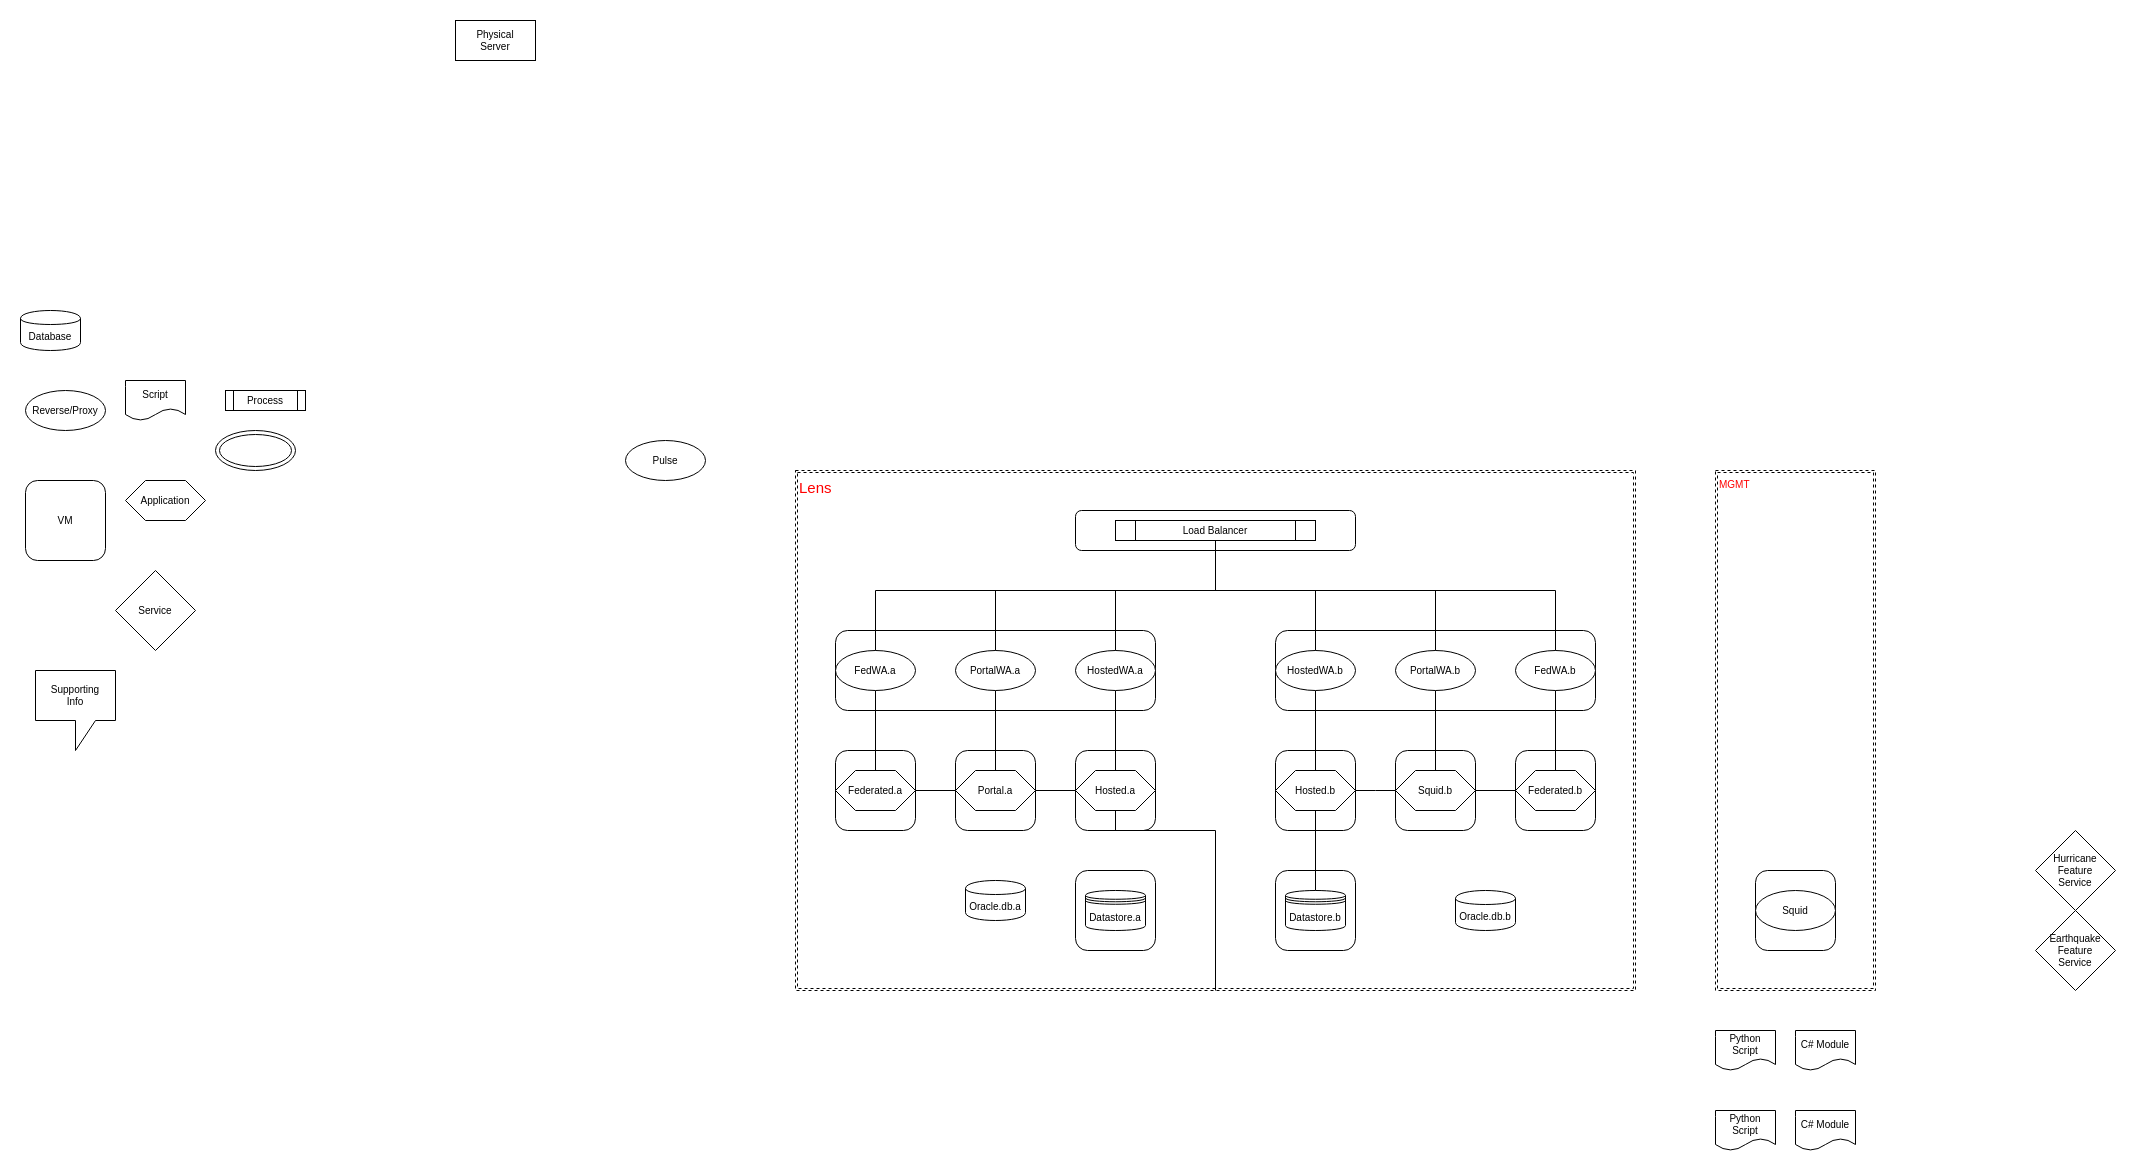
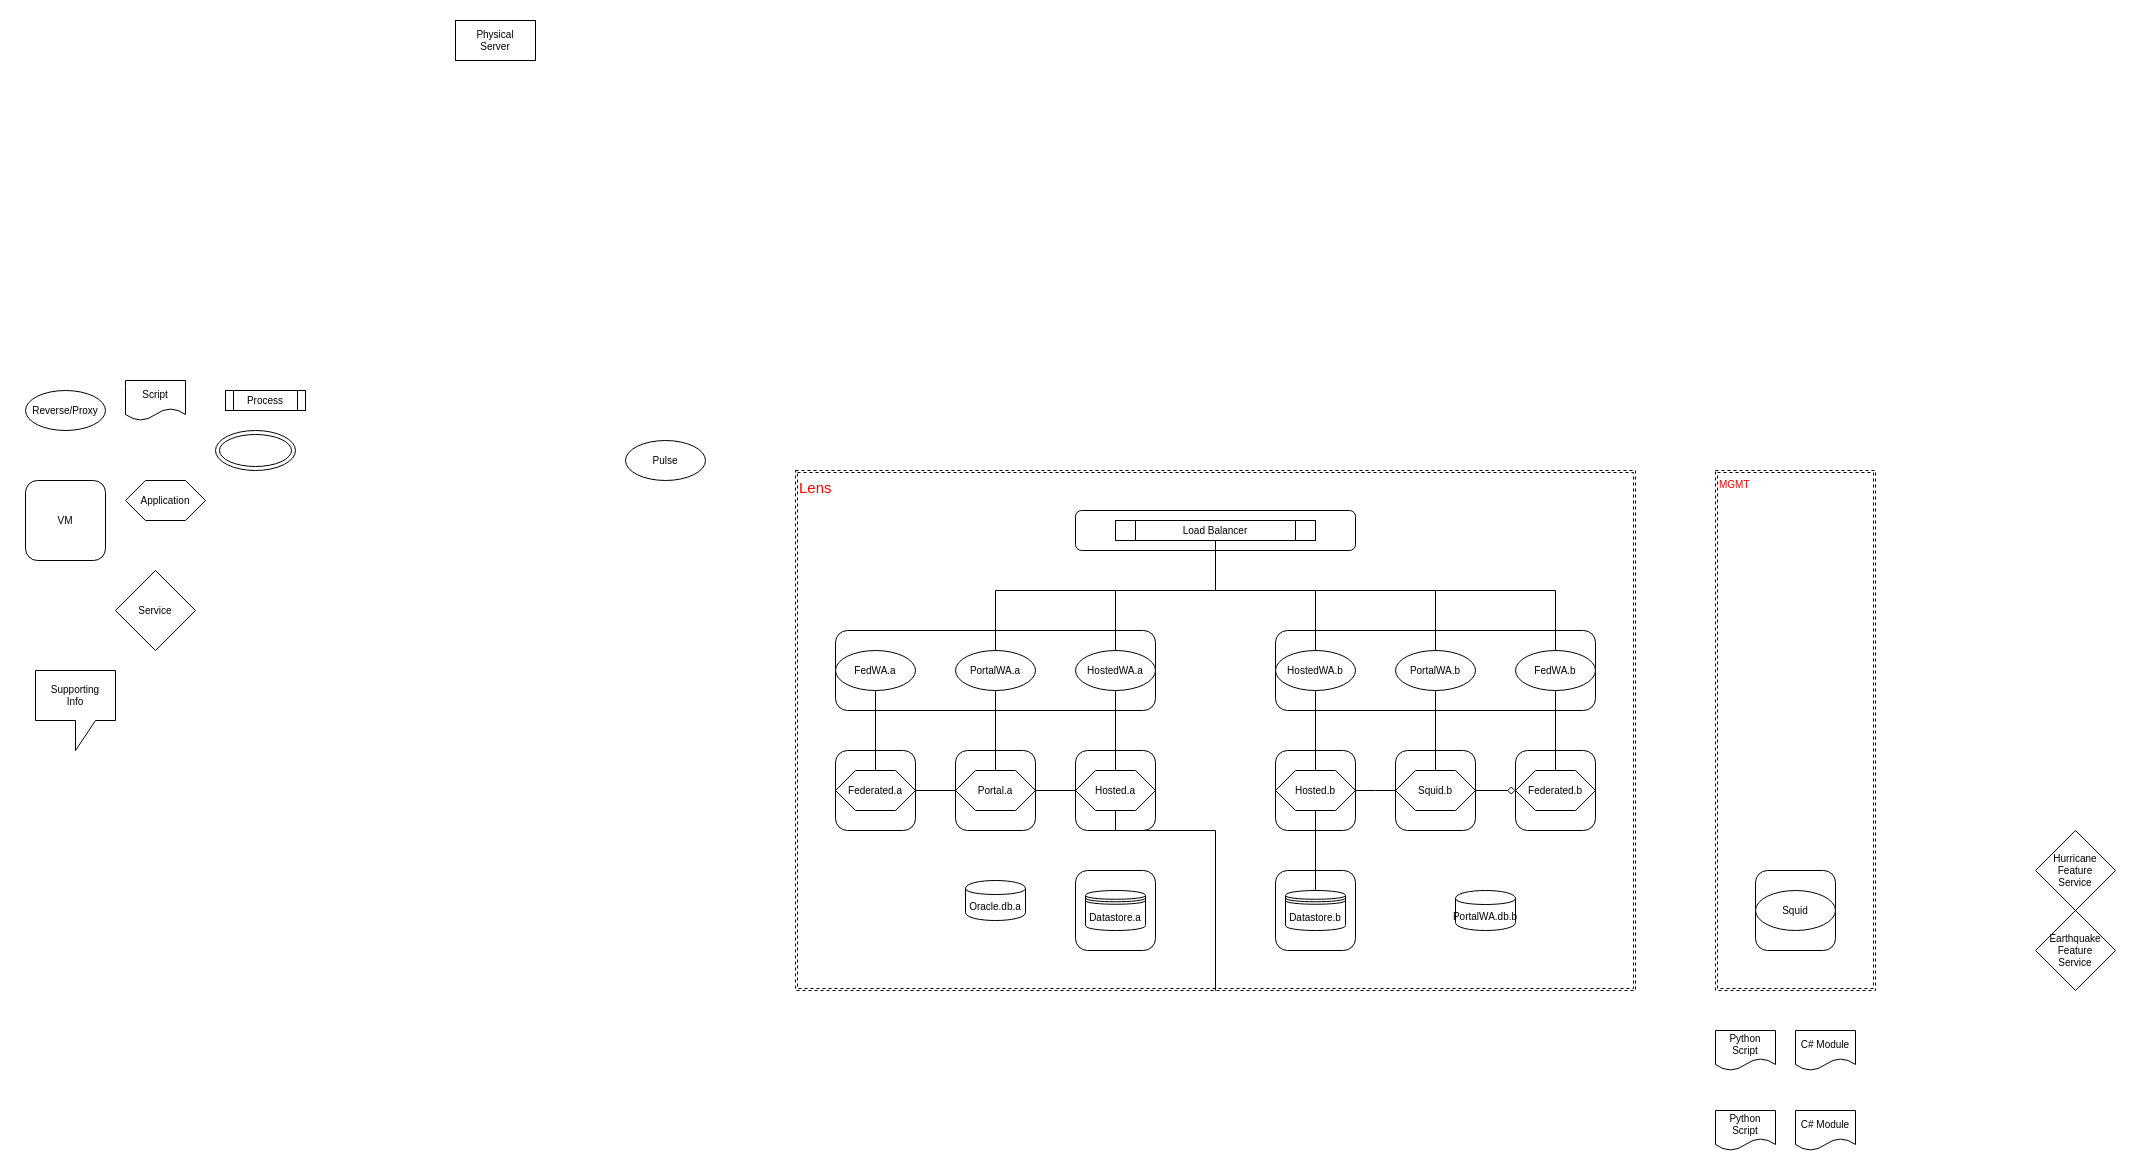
node "Database": removed
edge "Load Balancer" -- "FedWA.a": removed
edge "Squid.b" -- "Federated.b": arrowhead none -> diamond
node "Oracle.db.b": label "Oracle.db.b" -> "PortalWA.db.b"
